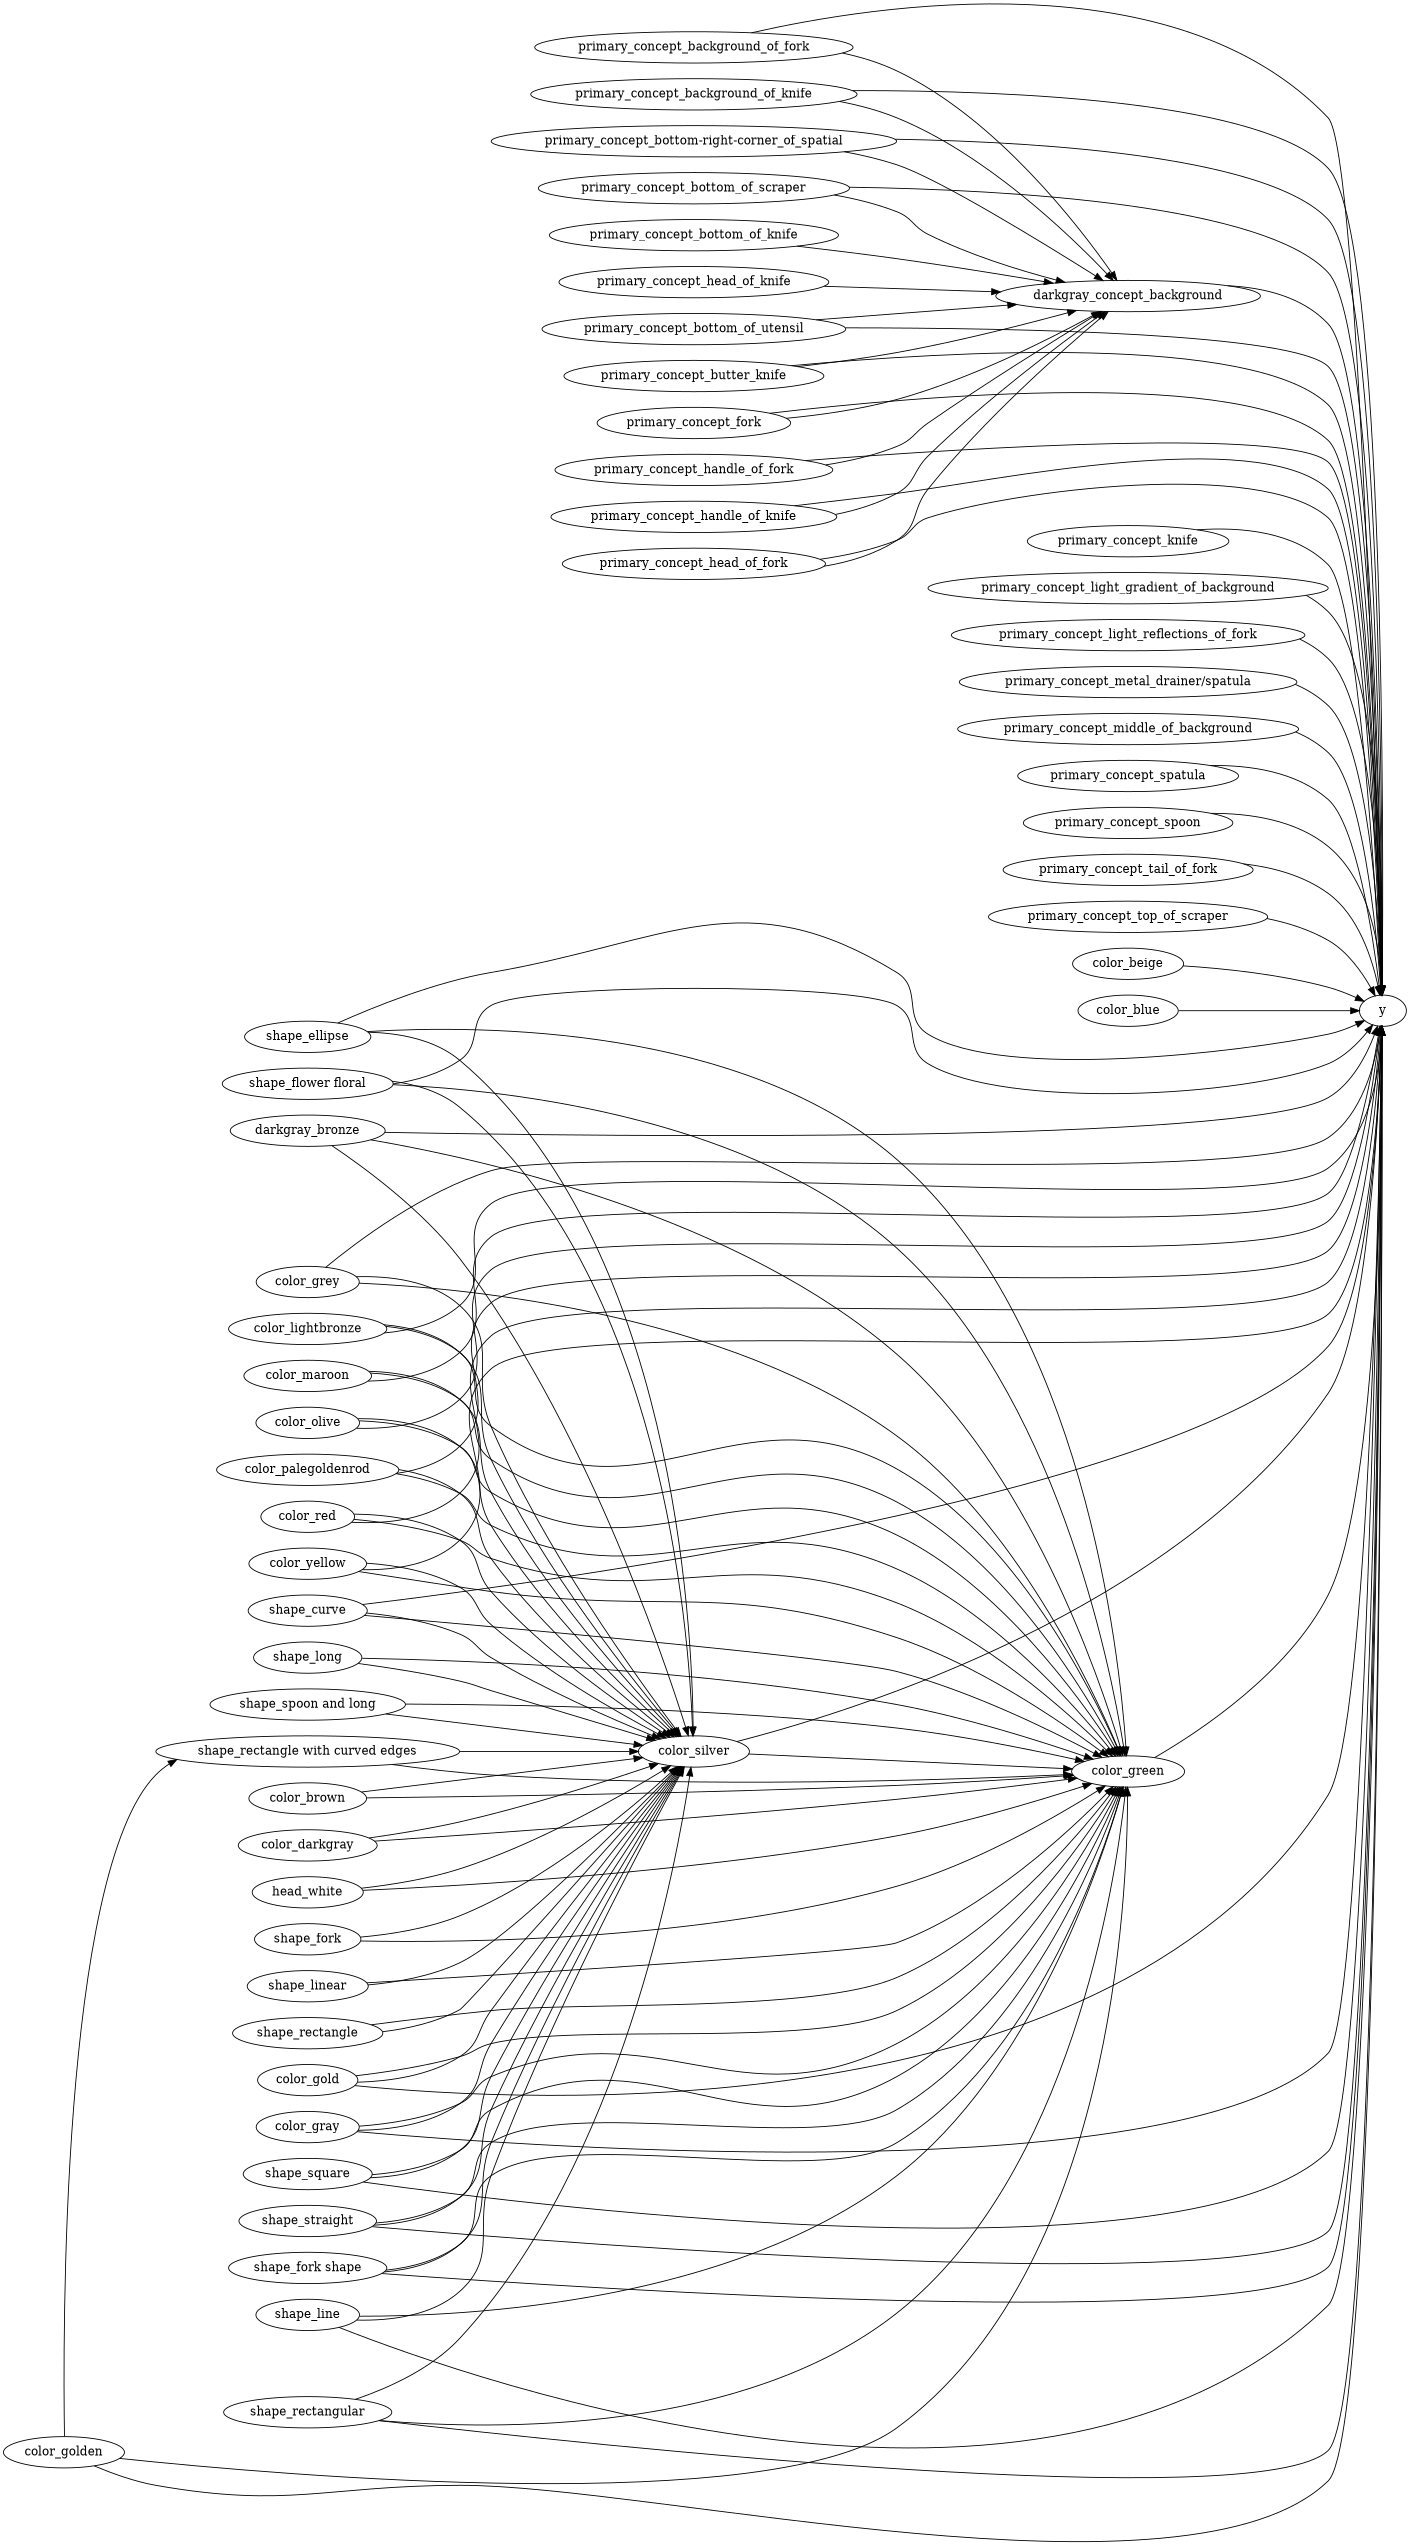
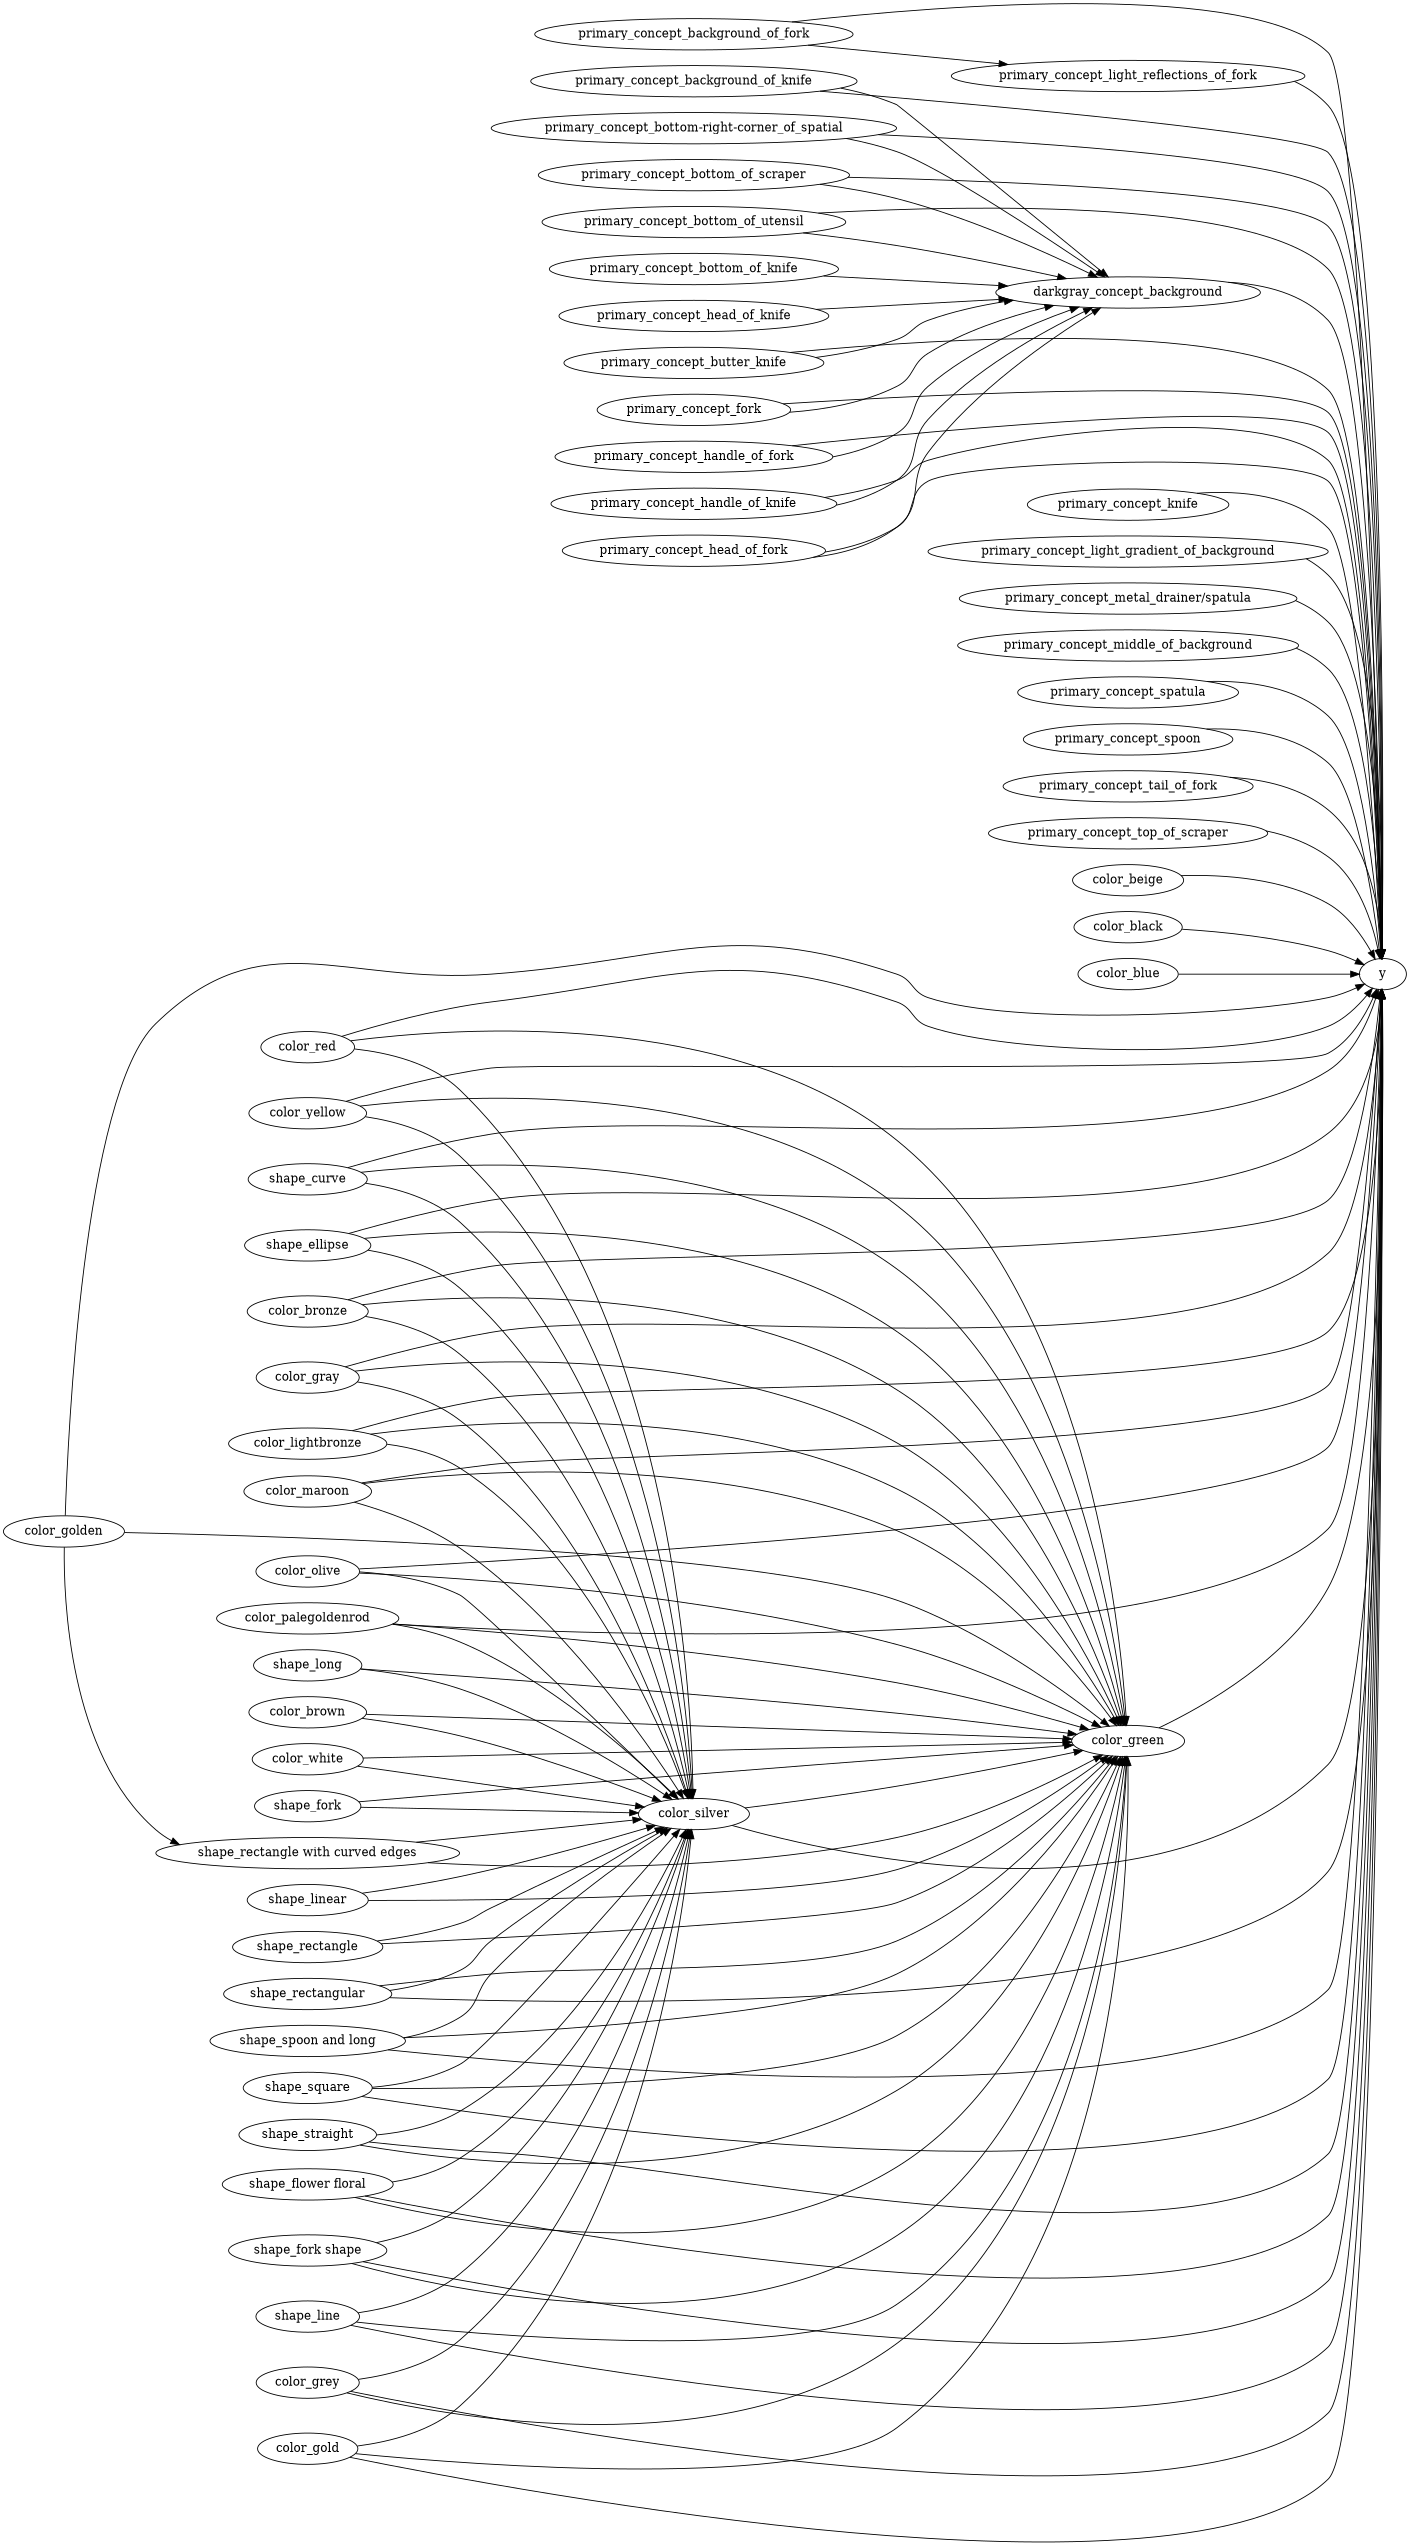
edge "primary_concept_background_of_fork" -> "darkgray_concept_background": now "primary_concept_background_of_fork" -> "primary_concept_light_reflections_of_fork"
node "color_black": added
node "darkgray_bronze": label "darkgray_bronze" -> "color_bronze"
node "color_darkgray": removed
node "head_white": label "head_white" -> "color_white"
edge "shape_spoon and long" -> "y": added
